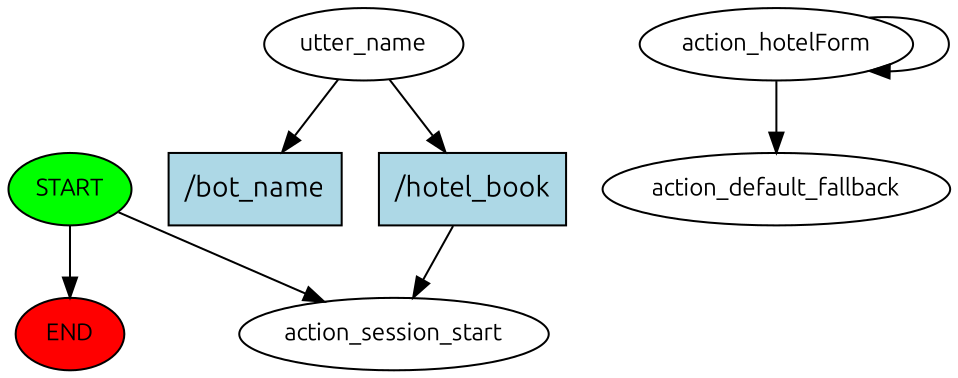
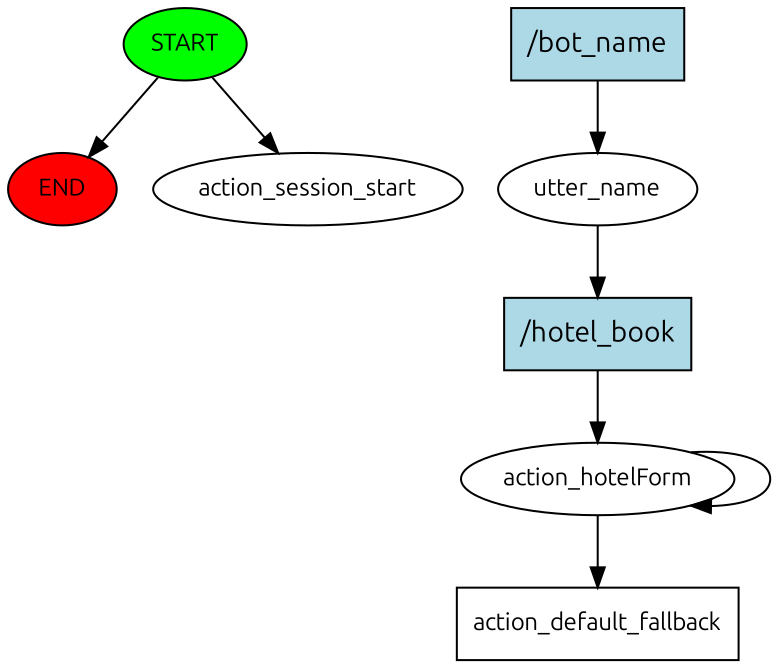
edge "utter_name" -> "/bot_name": reversed
node "action_default_fallback": shape ellipse -> box
edge "/hotel_book" -> "action_session_start": now "/hotel_book" -> "action_hotelForm"
